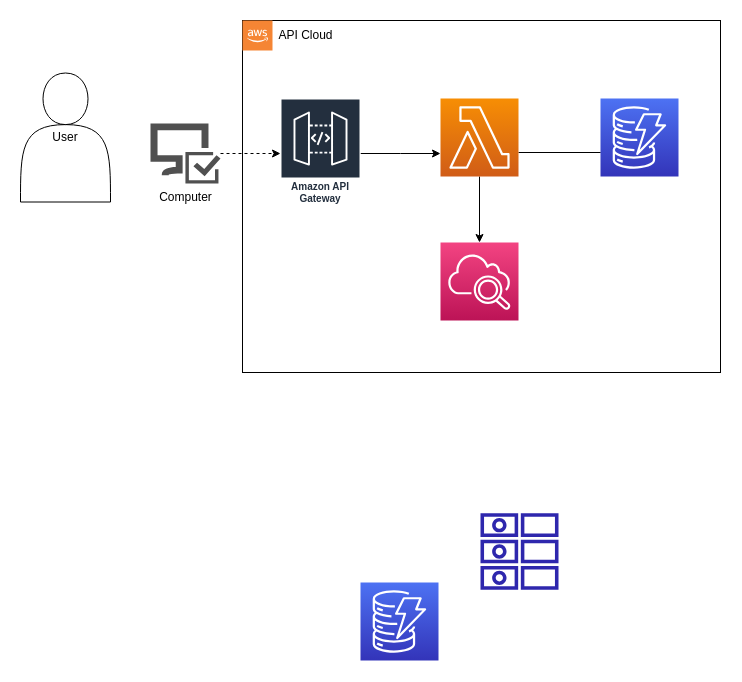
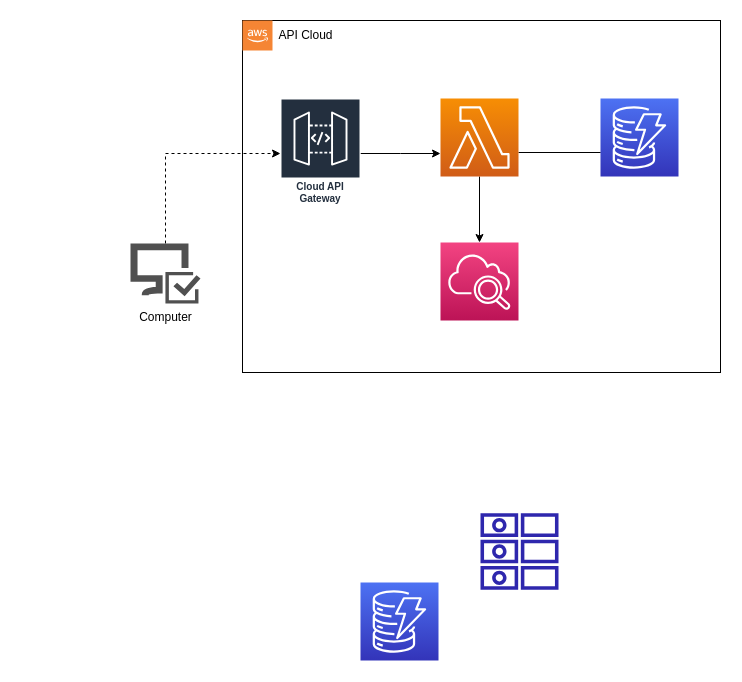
node "User": removed
node "Computer": moved (186, 154) -> (166, 274)
node "Amazon API Gateway": label "Amazon API Gateway" -> "Cloud API Gateway"
